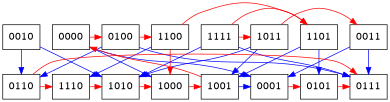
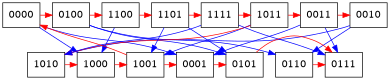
edge "1111" -> "1101": reversed
edge "0011" -> "0010": added
edge "1100" -> "1000": color red -> blue
edge "1011" -> "1010": color blue -> red
edge "0100" -> "0111": now "0100" -> "0101"
node "1110": removed
edge "1001" -> "0001": color blue -> red
